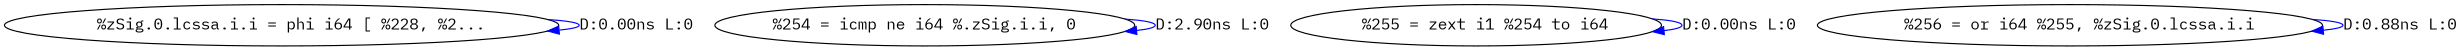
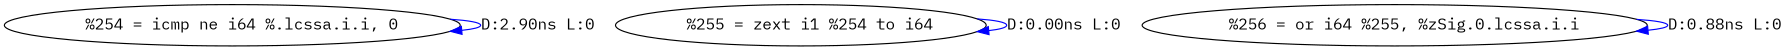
node "%zSig.0.lcssa.i.i = phi i64 [ %228, %2...": removed
node "%254 = icmp ne i64 %.zSig.i.i, 0": label "%254 = icmp ne i64 %.zSig.i.i, 0" -> "%254 = icmp ne i64 %.lcssa.i.i, 0"
